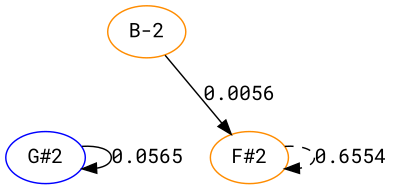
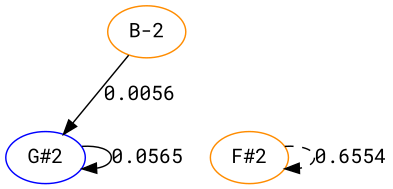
edge "B-2" -- "F#2": now "B-2" -- "G#2"
